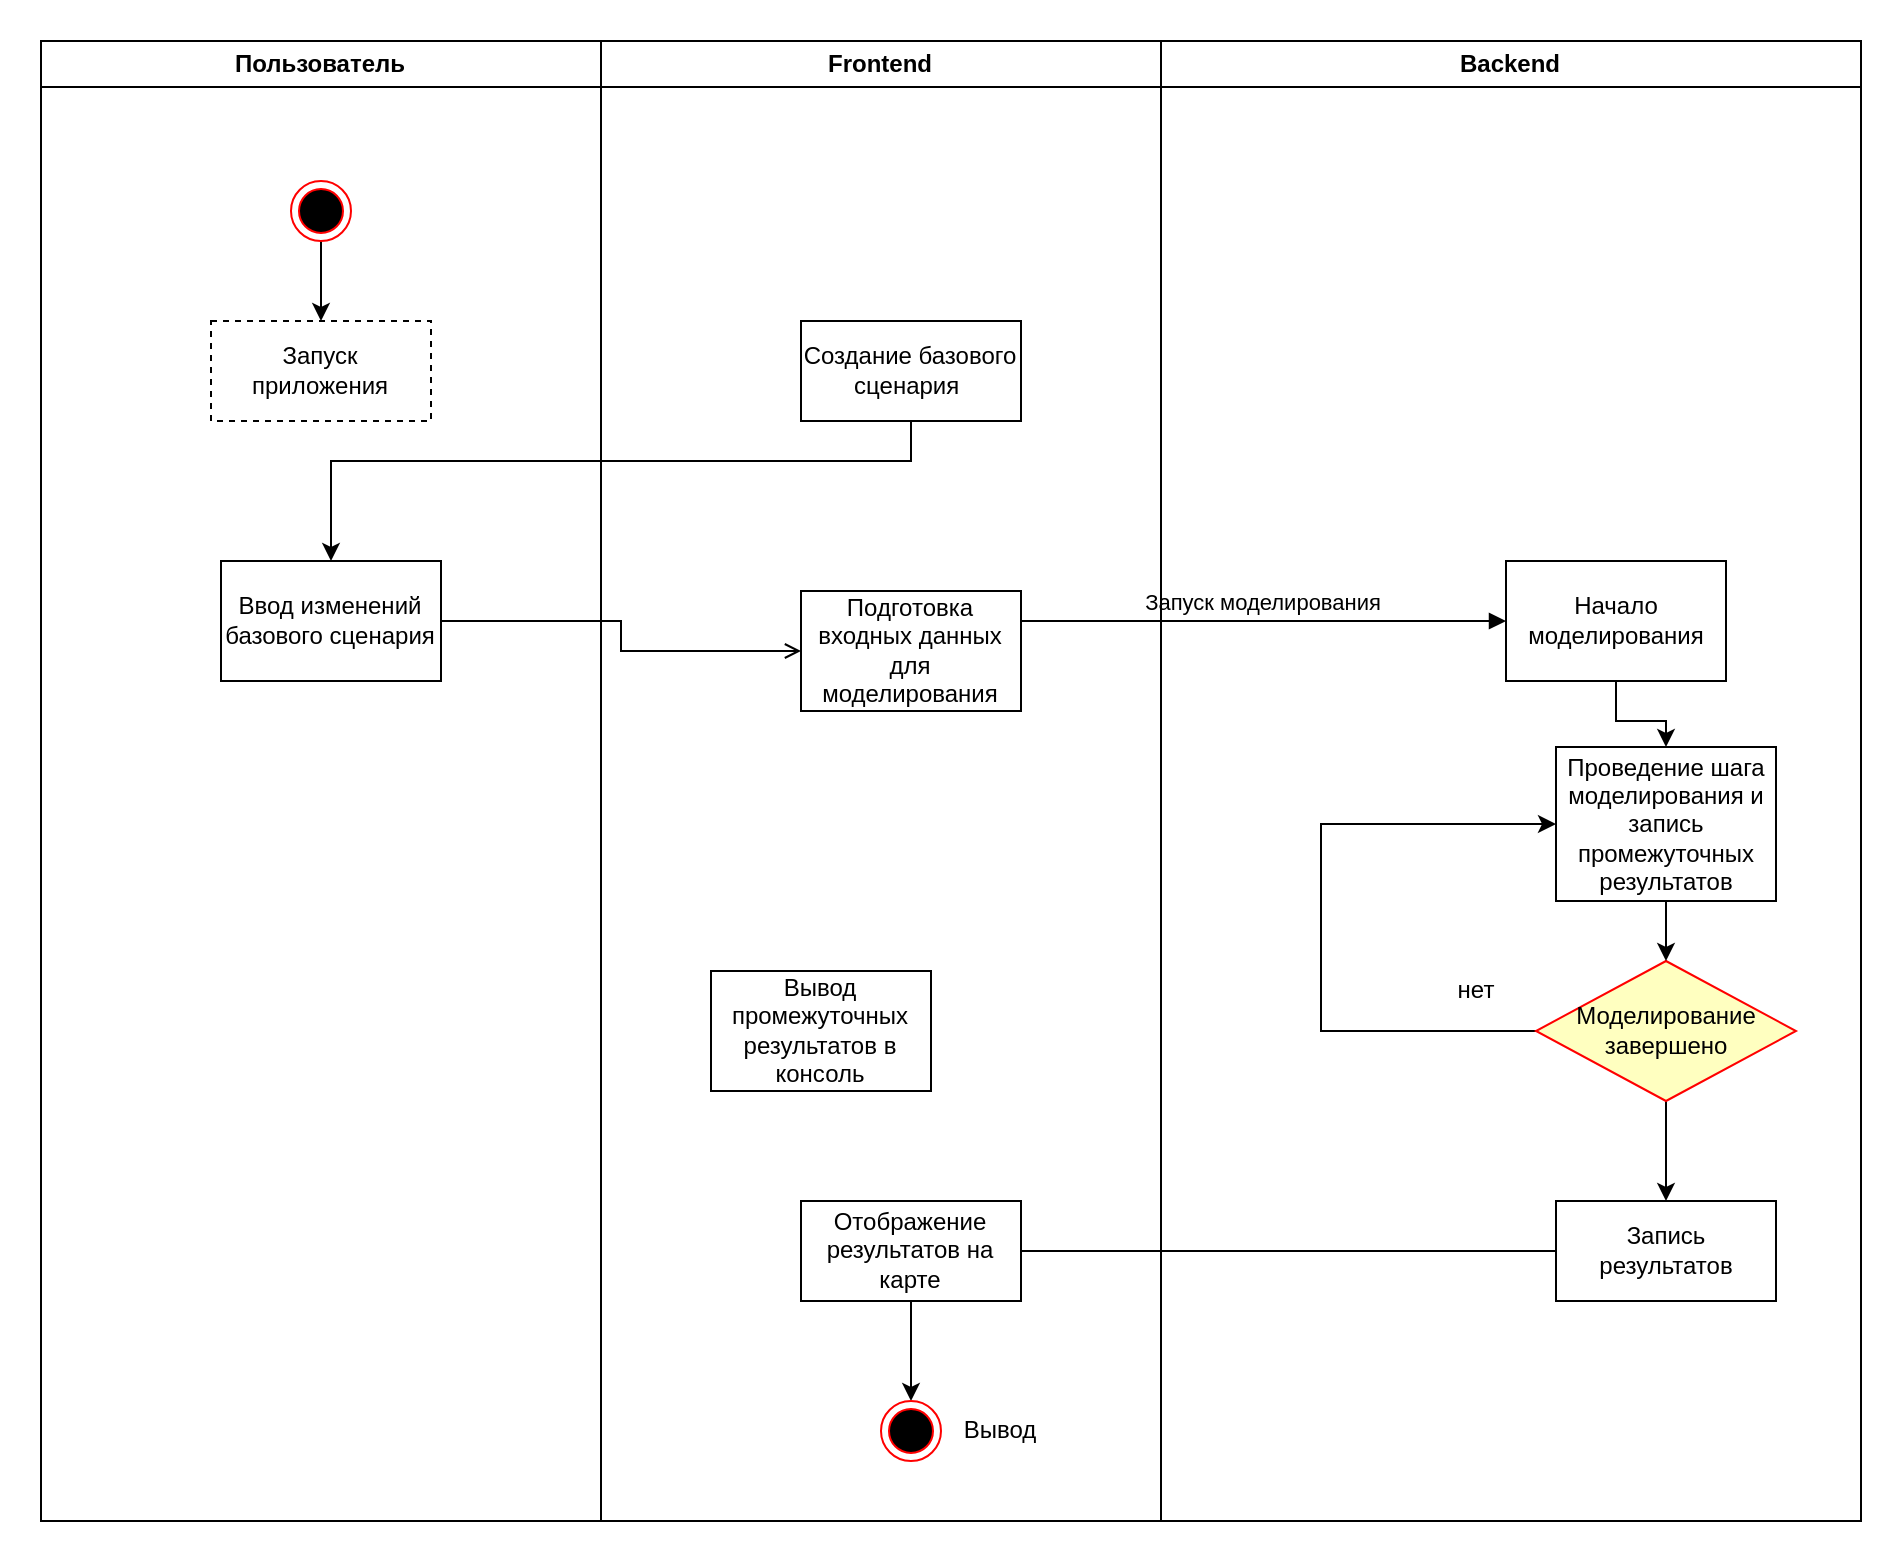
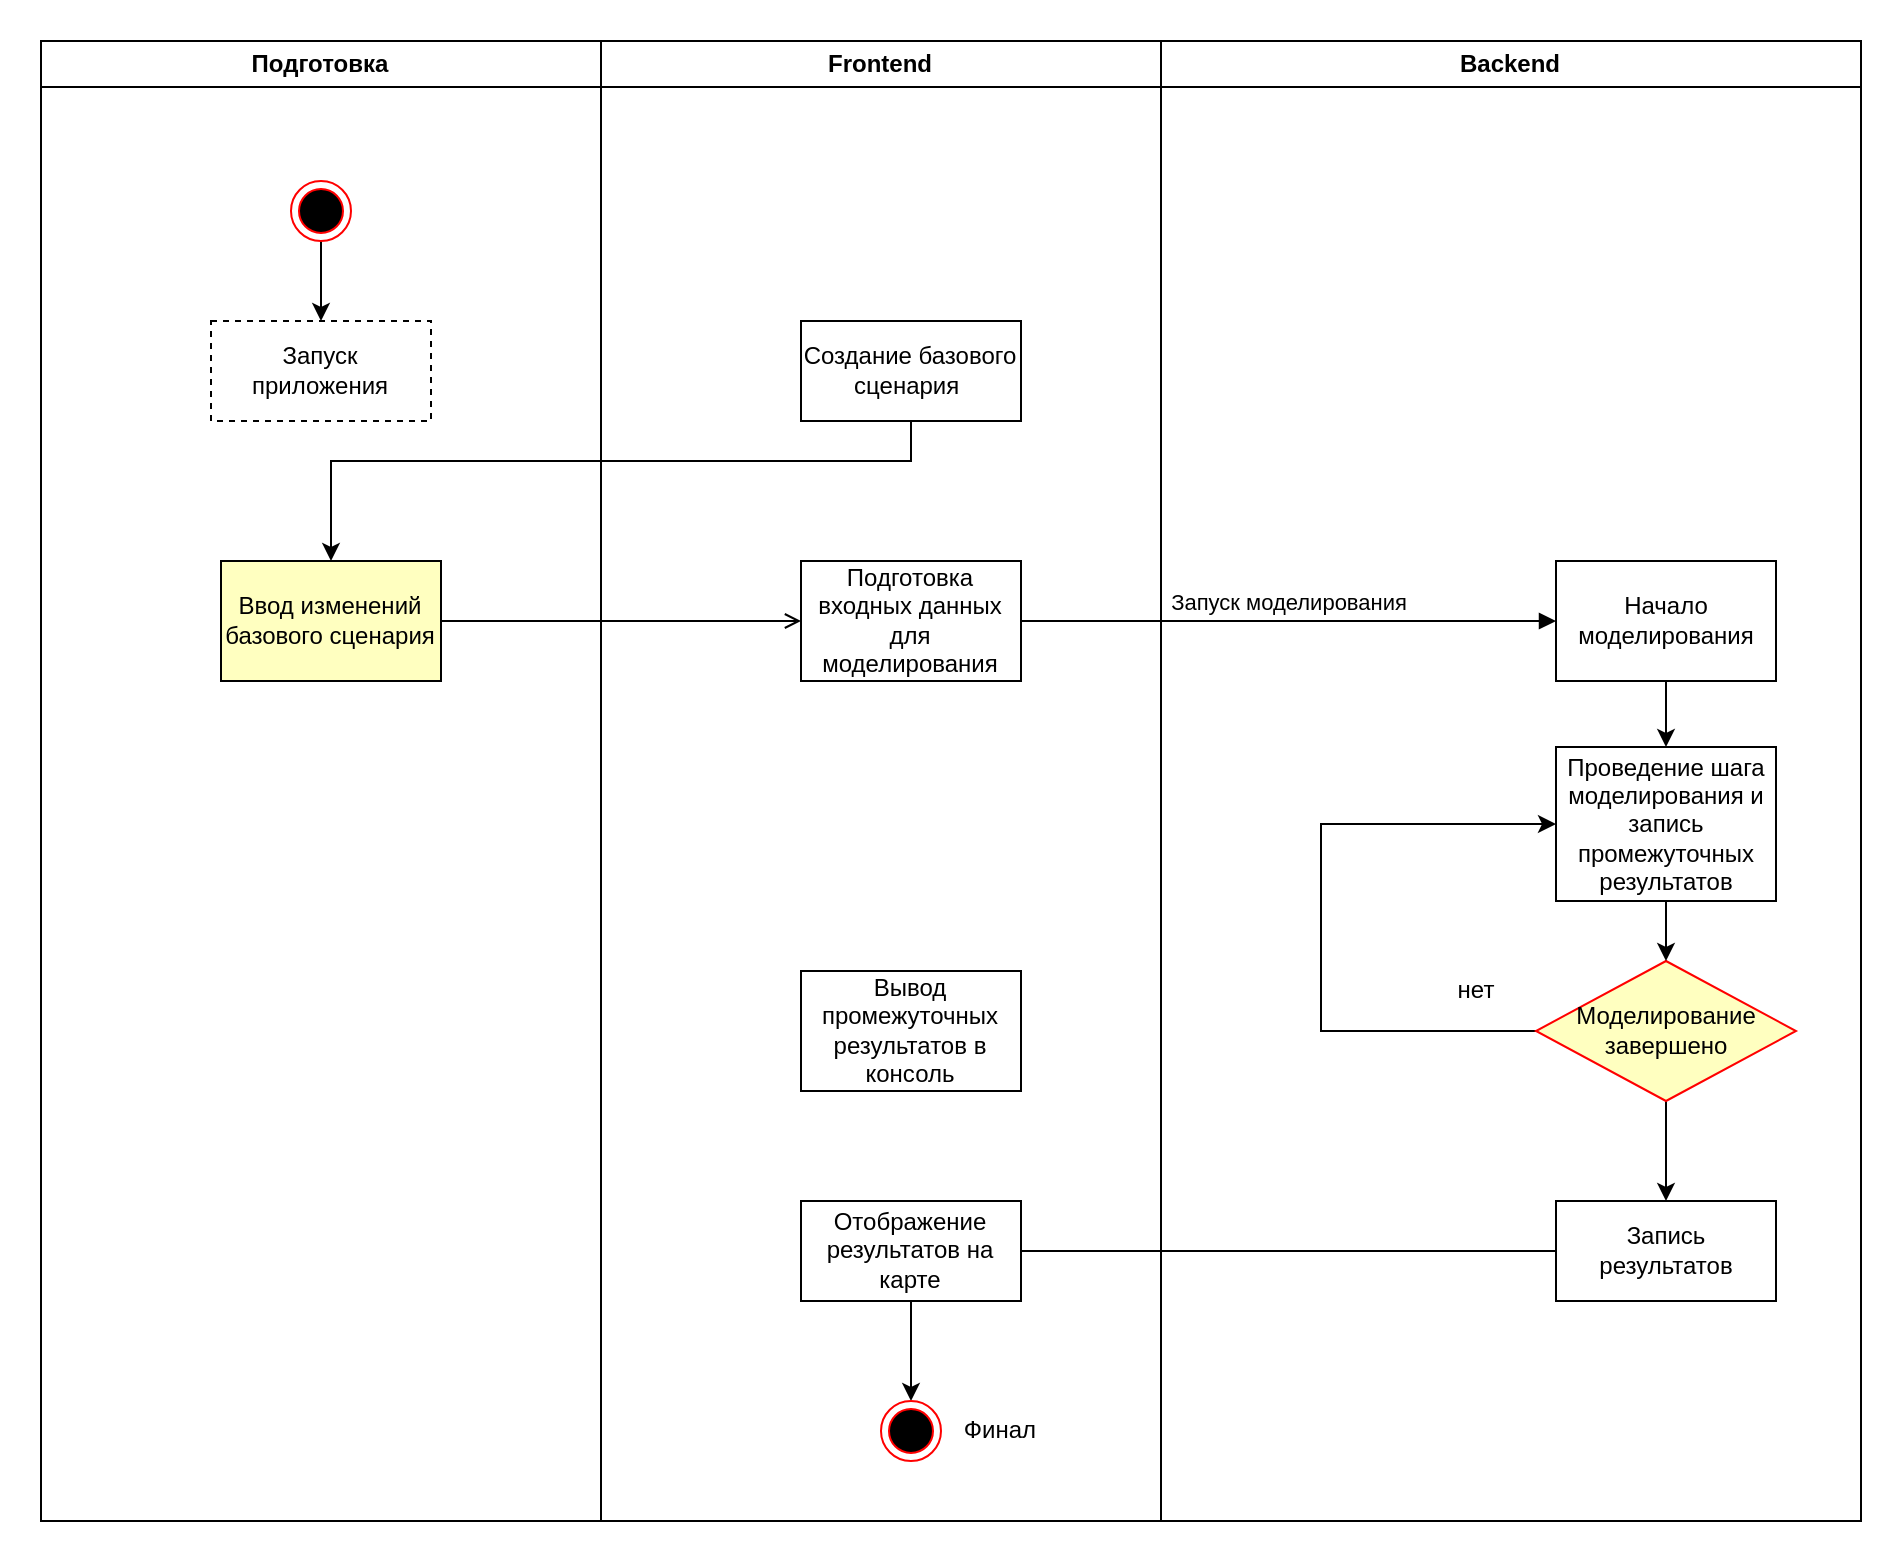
node "Пользователь": label "Пользователь" -> "Подготовка"
node "Ввод изменений базового сценария": fillcolor #ffffff -> #ffffc0
node "Начало моделирования": moved (1616, 621) -> (1666, 621)
node "Подготовка входных данных для моделирования": moved (911, 651) -> (911, 621)
node "Вывод промежуточных результатов в консоль": moved (821, 1031) -> (911, 1031)
node "Вывод": label "Вывод" -> "Финал"
